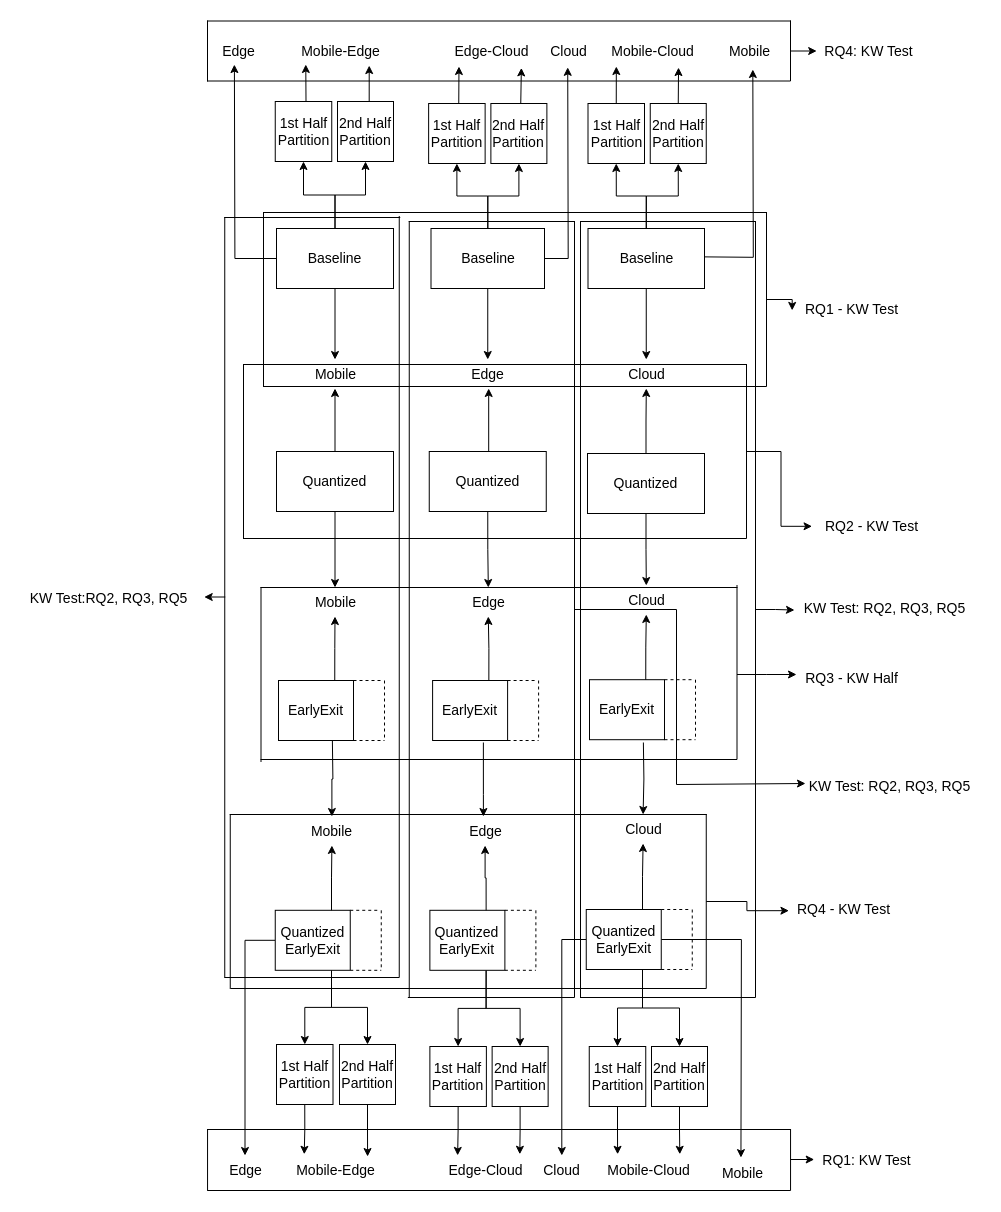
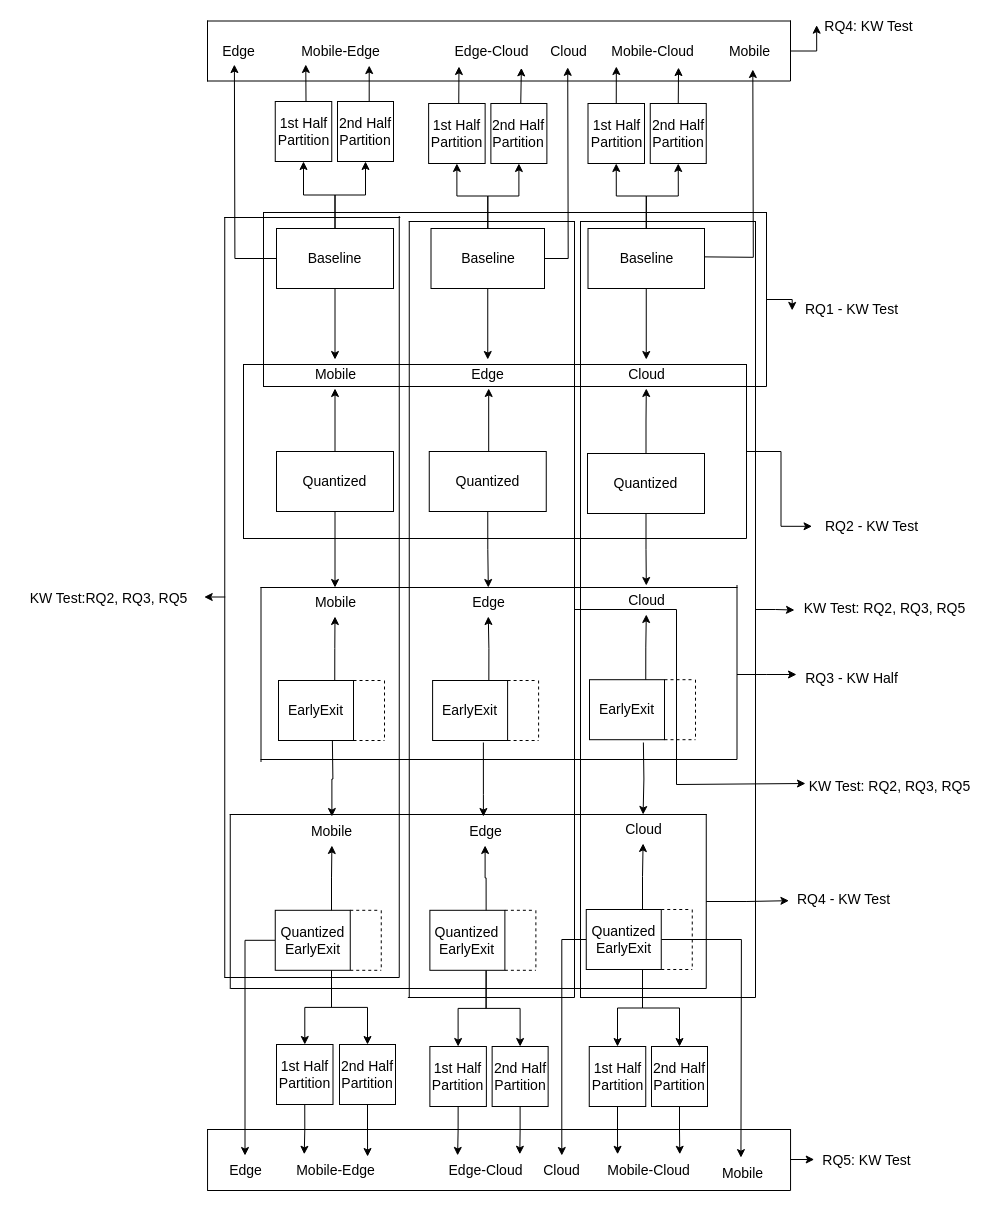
node "RQ4: KW Test": moved (869, 51) -> (869, 26)
node "RQ4 - KW Test": moved (843, 909) -> (843, 899)
node "RQ1: KW Test": label "RQ1: KW Test" -> "RQ5: KW Test"
